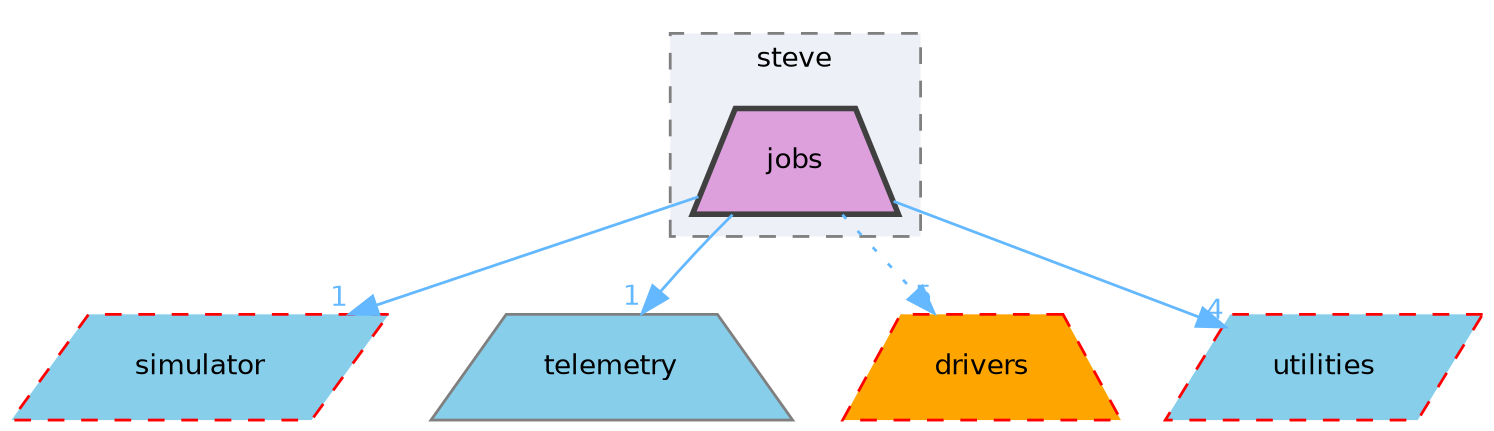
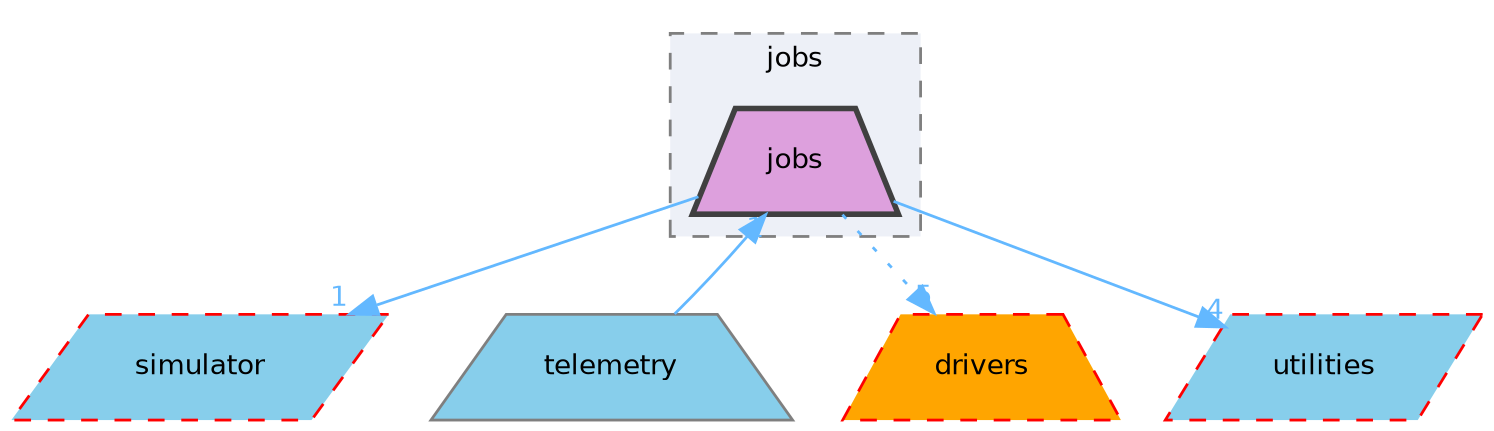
cluster "steve": label "steve" -> "jobs"
edge "jobs" -> "telemetry": reversed
